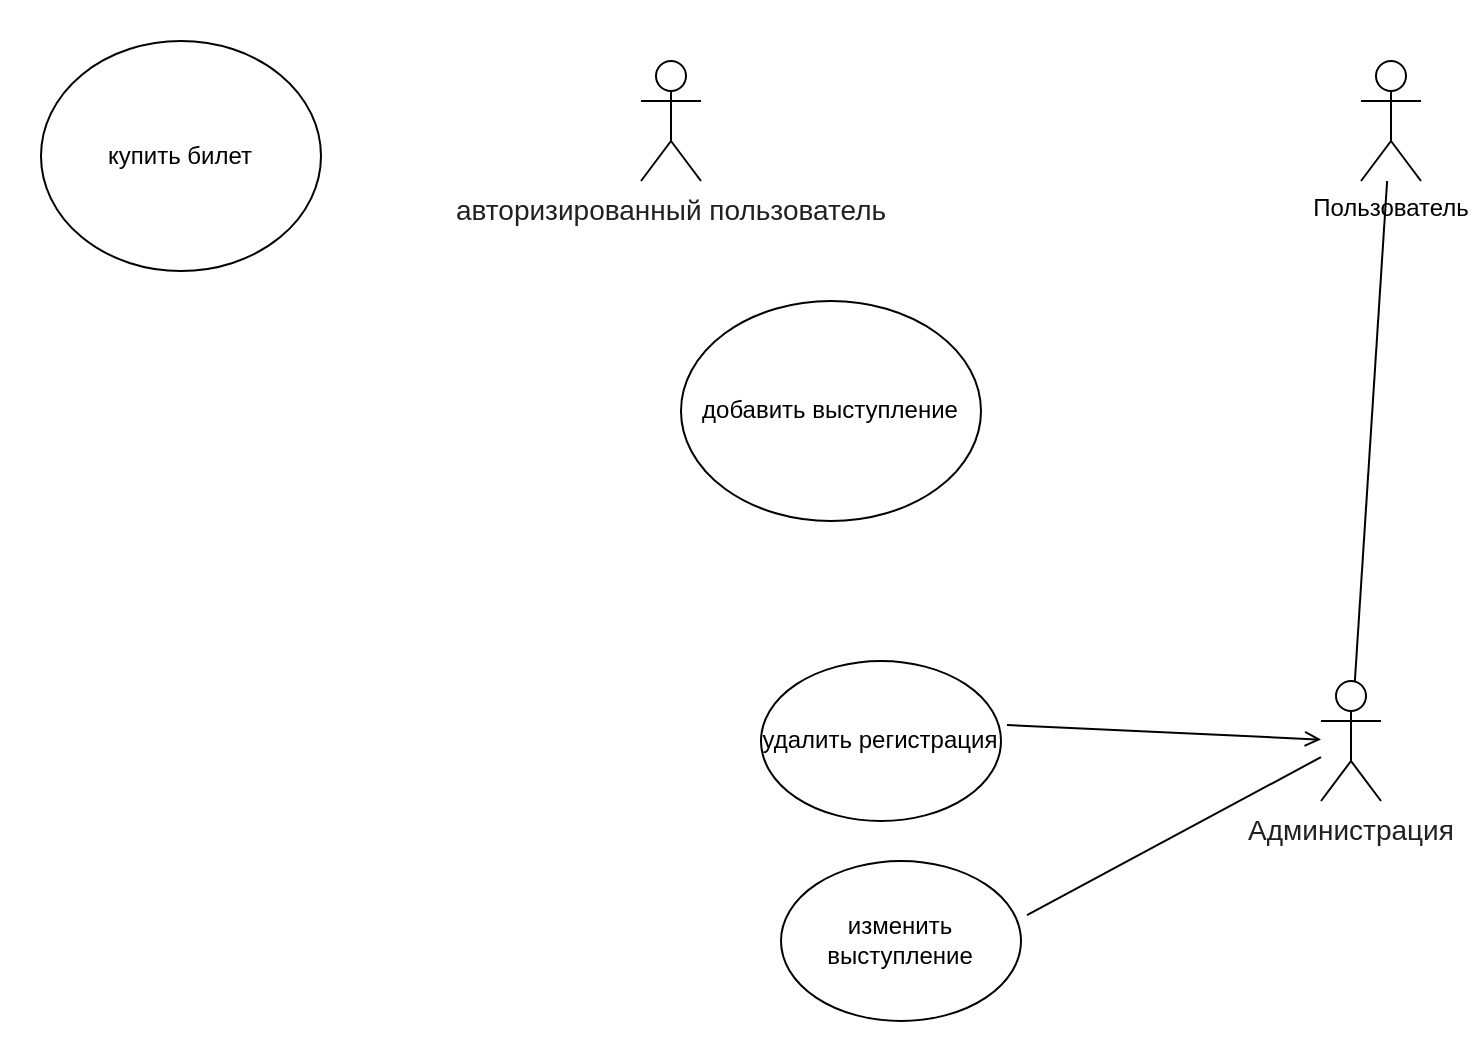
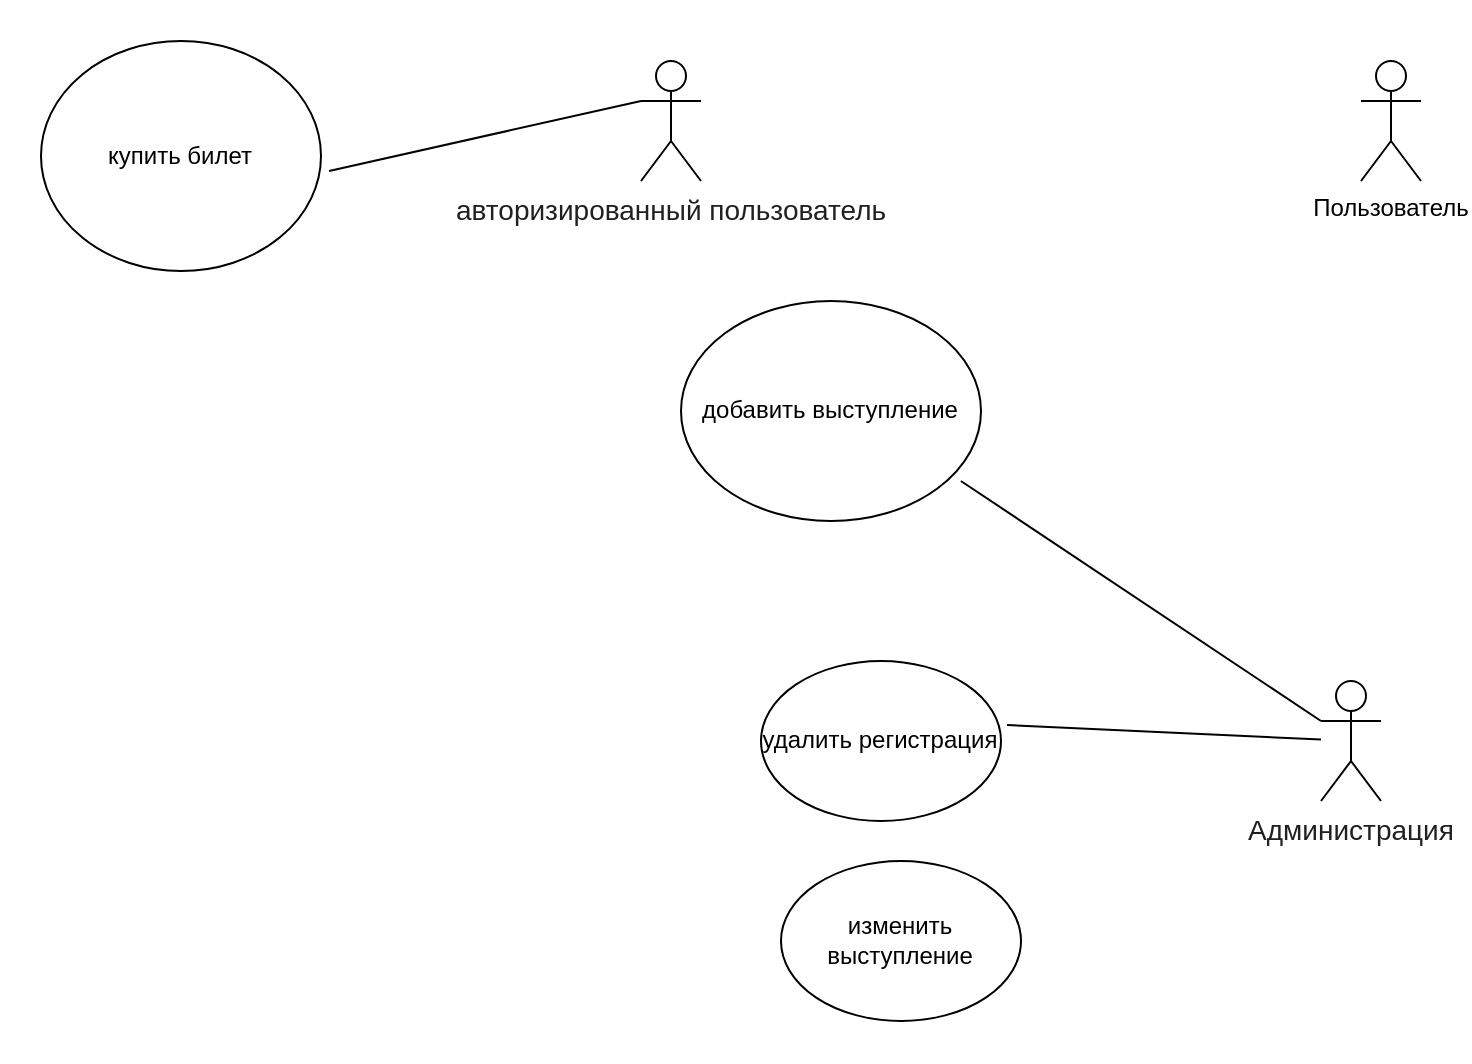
edge "авторизированный пользователь" -- "купить билет": added
edge "Пользователь" -- "Администрация": now "добавить выступление" -- "Администрация"
edge "удалить регистрация" -> "Администрация": arrowhead open -> none
edge "Администрация" -- "изменить выступление": removed
